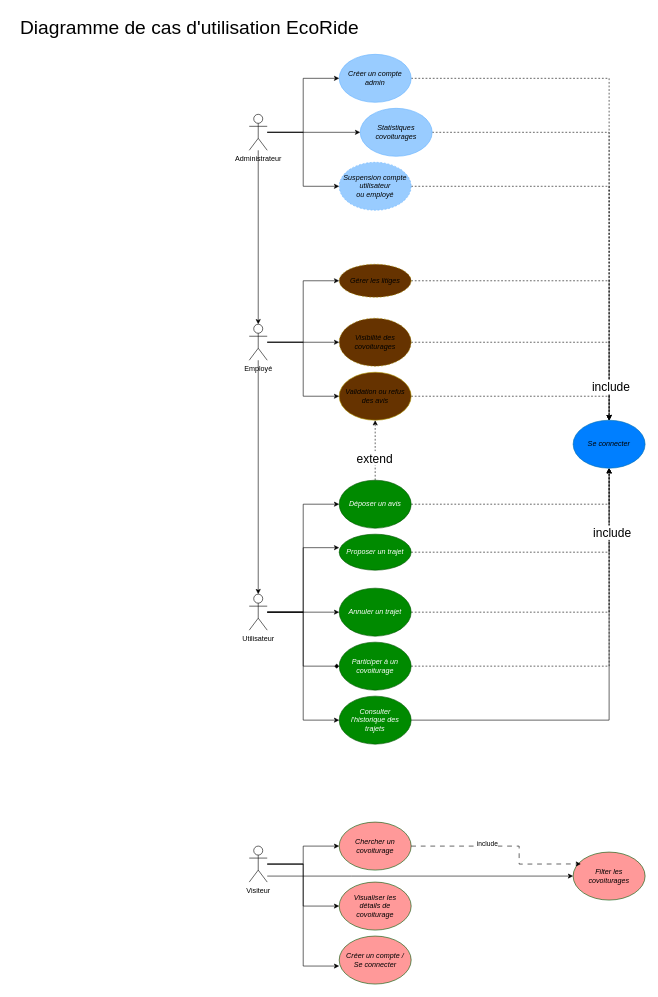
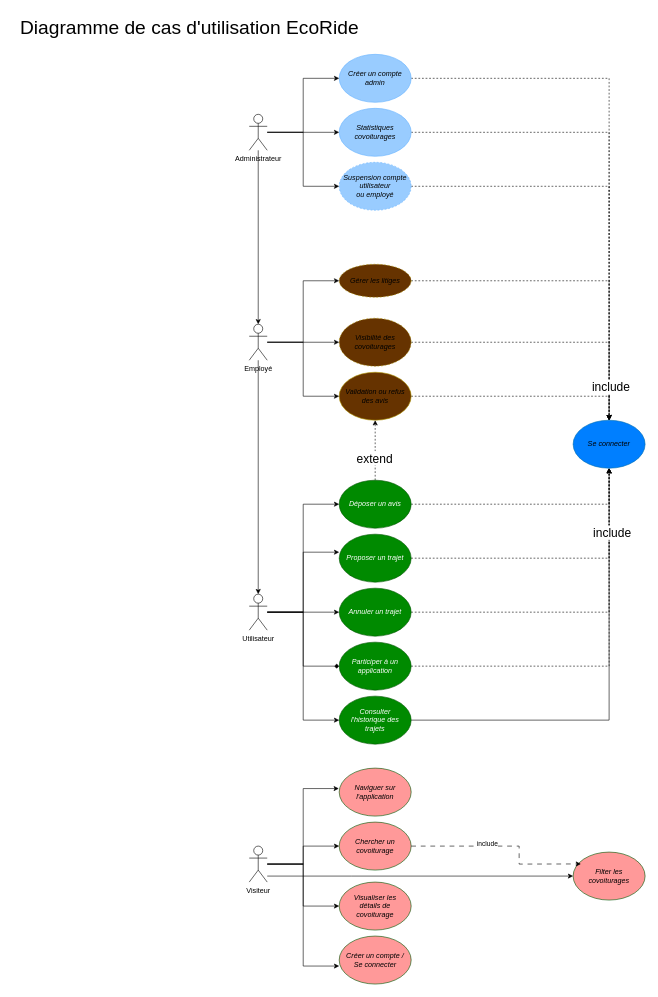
node "Statistiques covoiturages": moved (396, 132) -> (375, 132)
node "Proposer un trajet": size 72x36 -> 72x48
node "Participer à un covoiturage": label "Participer à un covoiturage" -> "Participer à un application"
edge "Visiteur" -> "Naviguer sur l'application": added
node "Naviguer sur l'application": added
